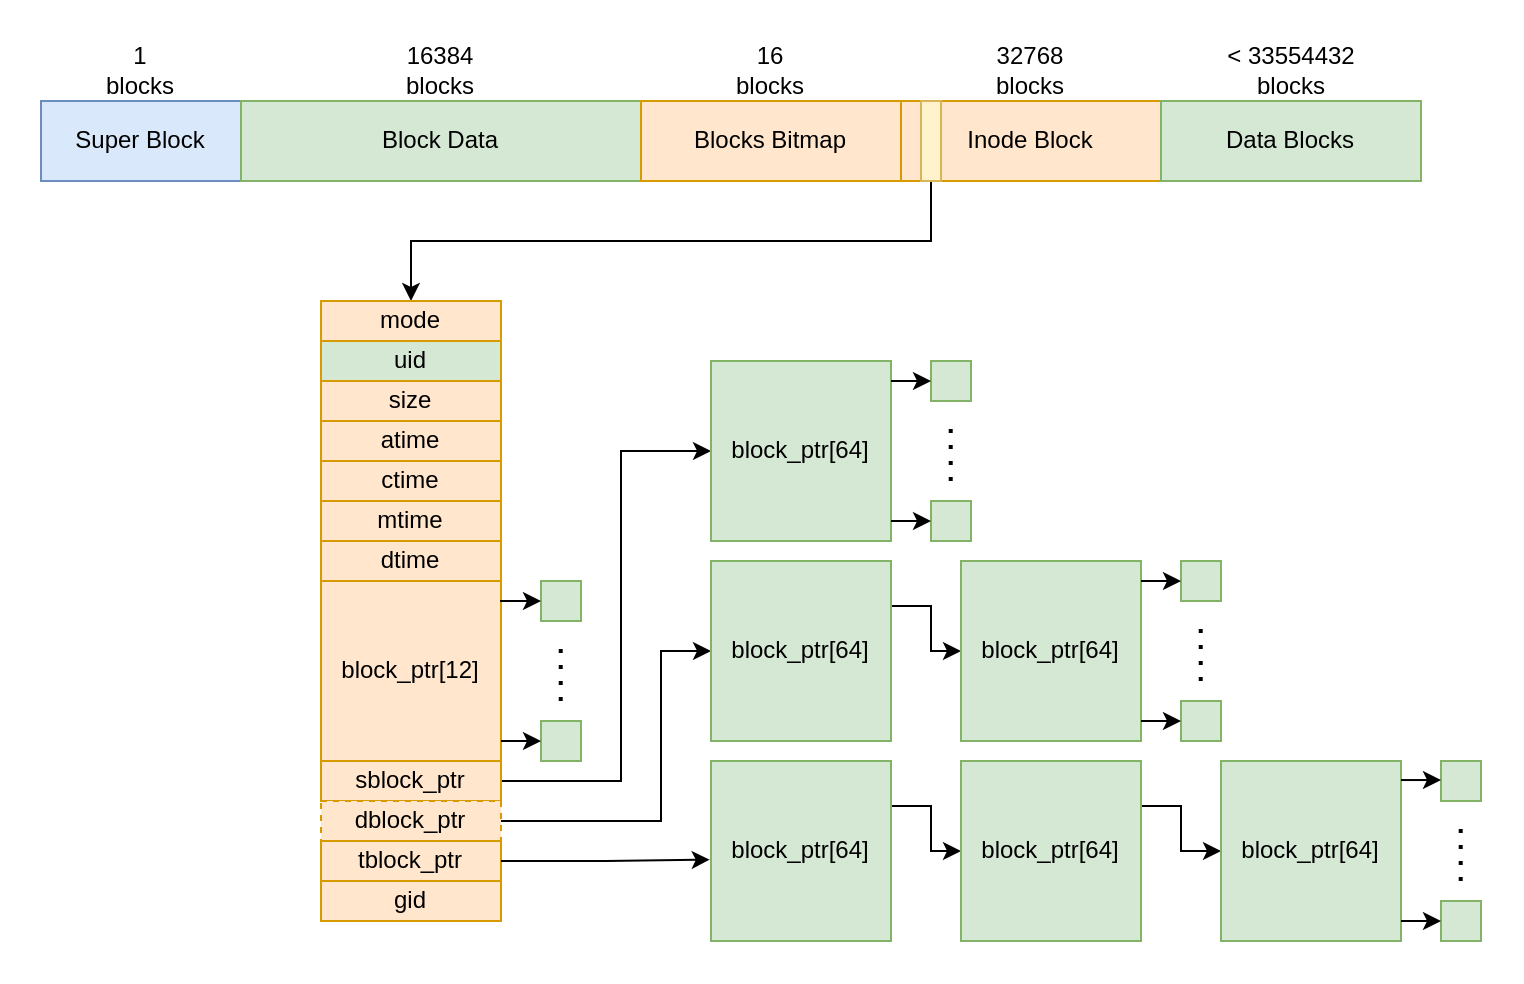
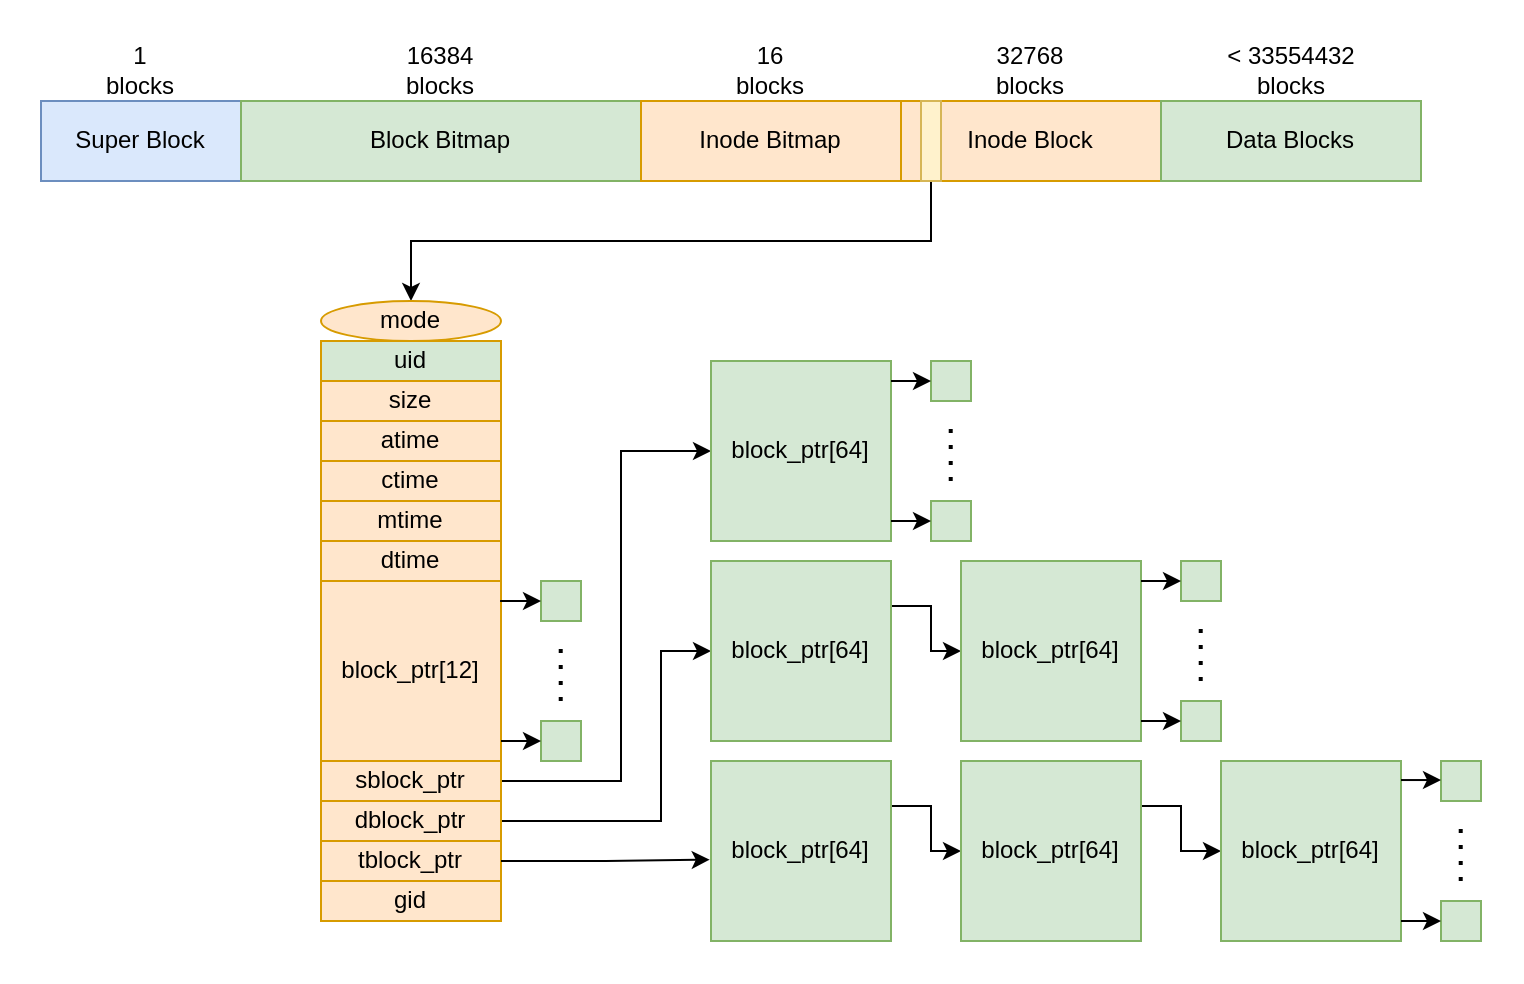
node "Block Data": label "Block Data" -> "Block Bitmap"
node "Blocks Bitmap": label "Blocks Bitmap" -> "Inode Bitmap"
node "mode": shape rectangle -> ellipse
node "dblock_ptr": style dashed -> solid
